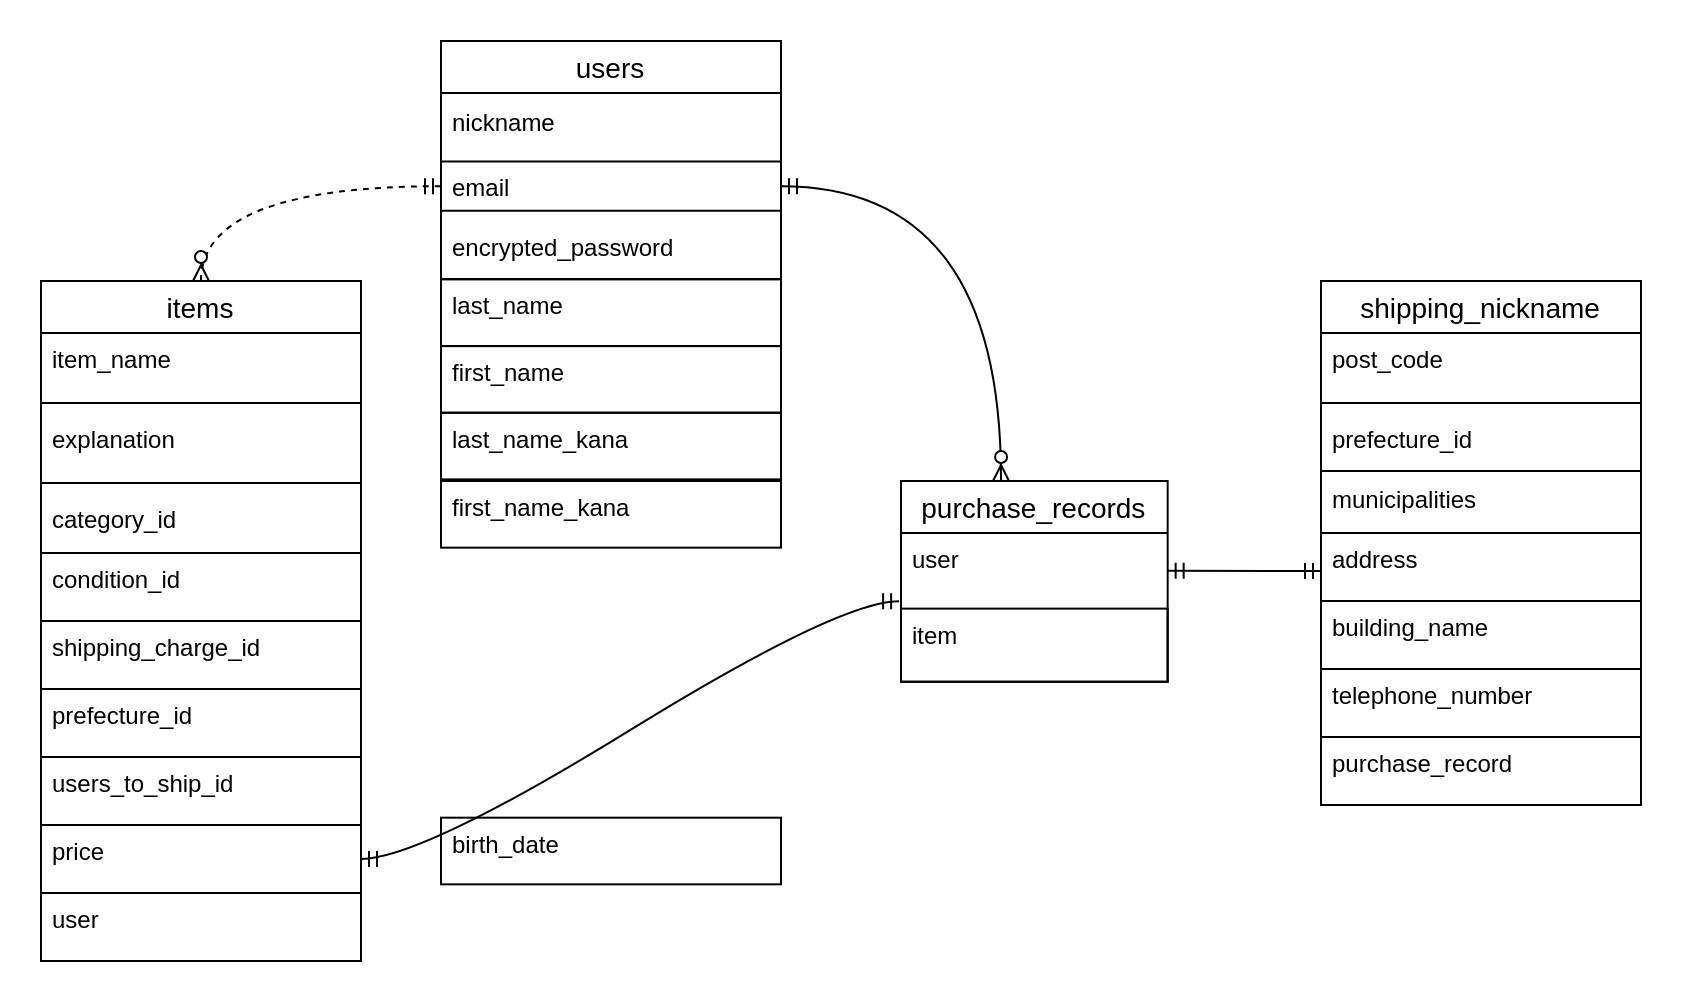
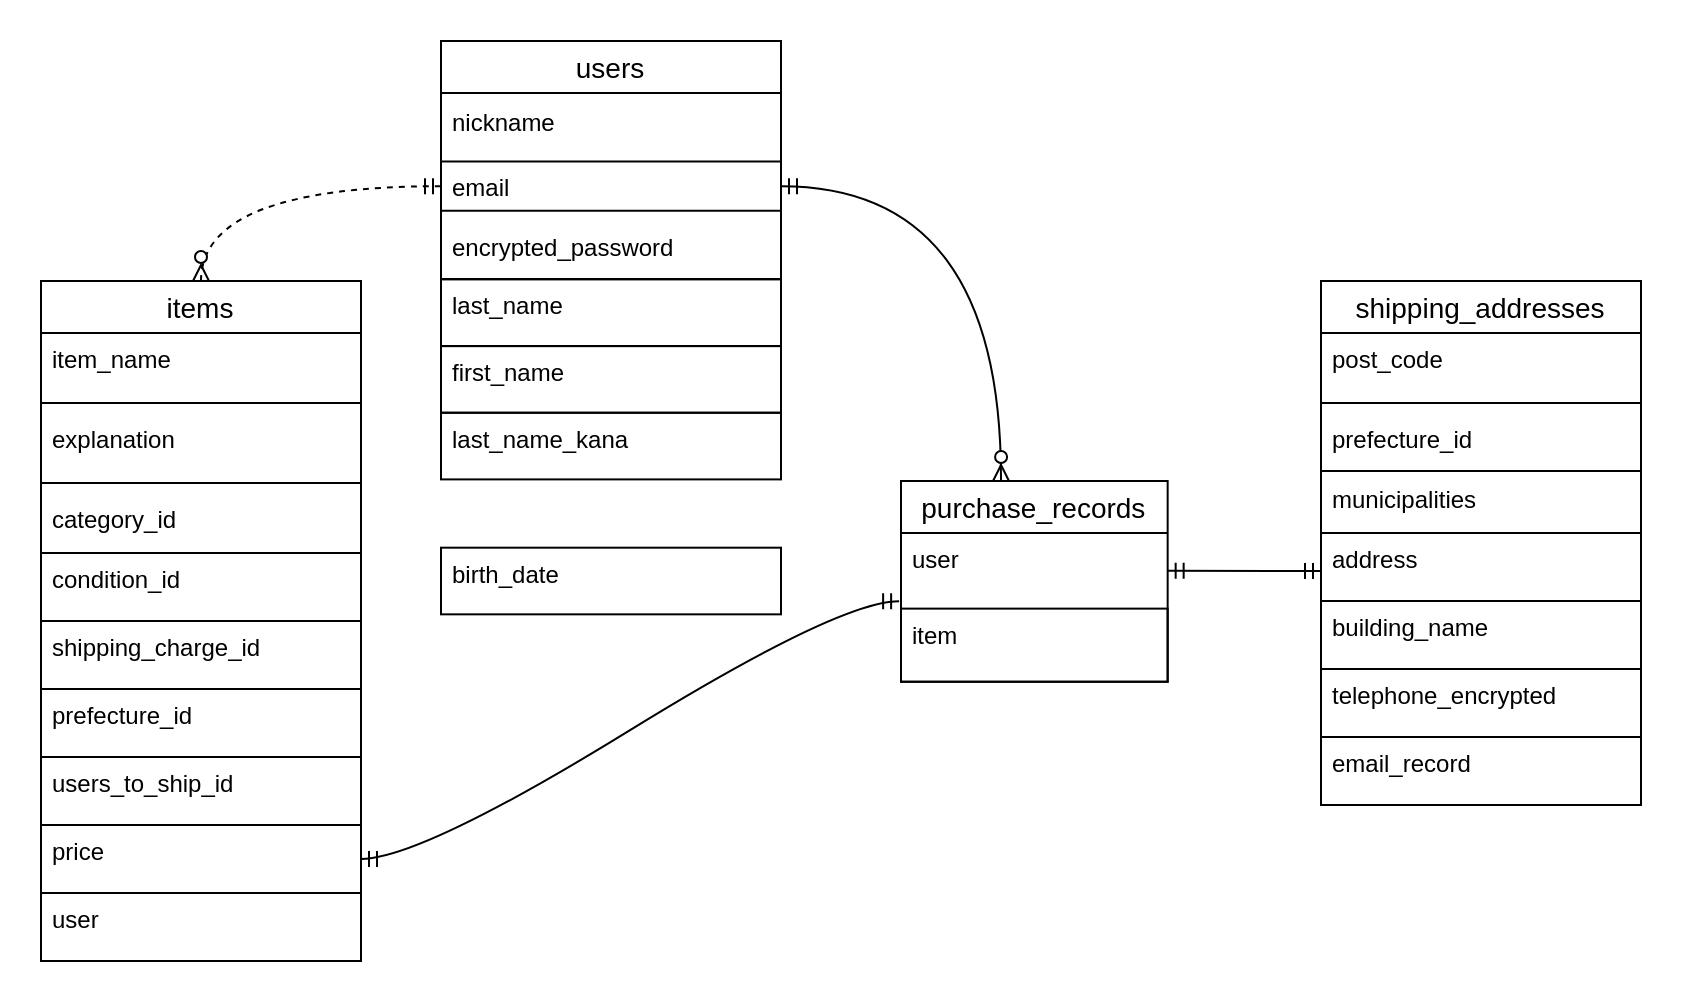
node "shipping_nickname": label "shipping_nickname" -> "shipping_addresses"
node "first_name_kana": removed
node "telephone_number": label "telephone_number" -> "telephone_encrypted"
node "purchase_record": label "purchase_record" -> "email_record"
node "birth_date": moved (611, 851) -> (611, 581)
